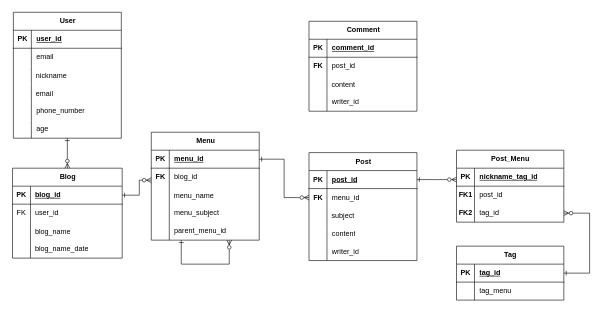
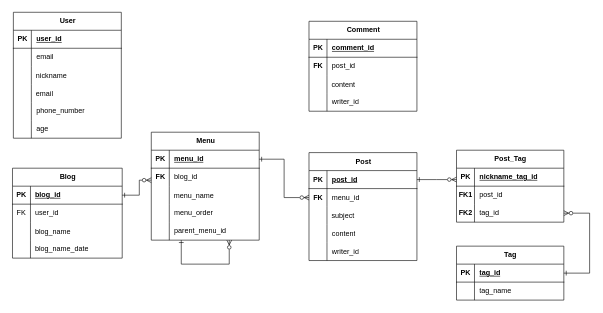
edge "User" -- "Blog": removed
node "Post_Menu": label "Post_Menu" -> "Post_Tag"
node "menu_subject": label "menu_subject" -> "menu_order"
node "tag_menu": label "tag_menu" -> "tag_name"
